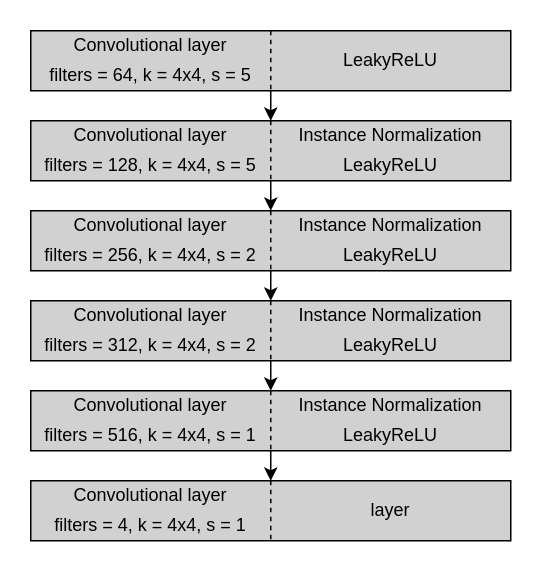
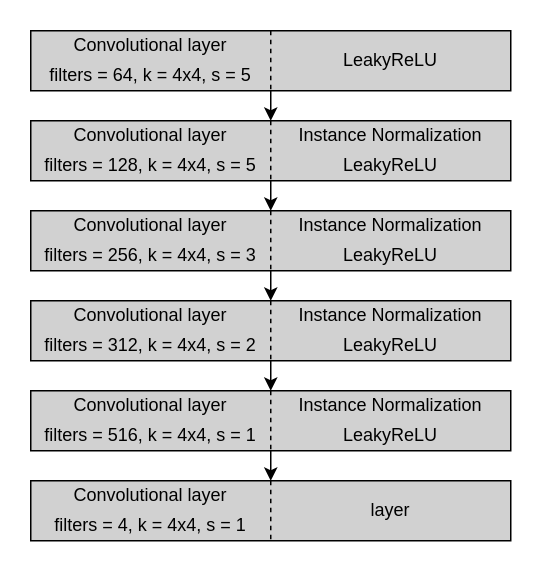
node "filters = 256, k = 4x4, s = 2": label "filters = 256, k = 4x4, s = 2" -> "filters = 256, k = 4x4, s = 3"
